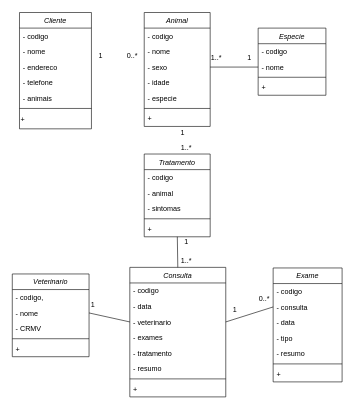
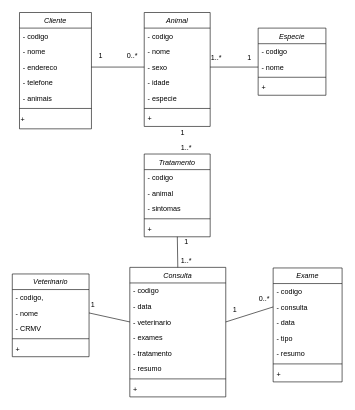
edge "- endereco" -- "- sexo": added
